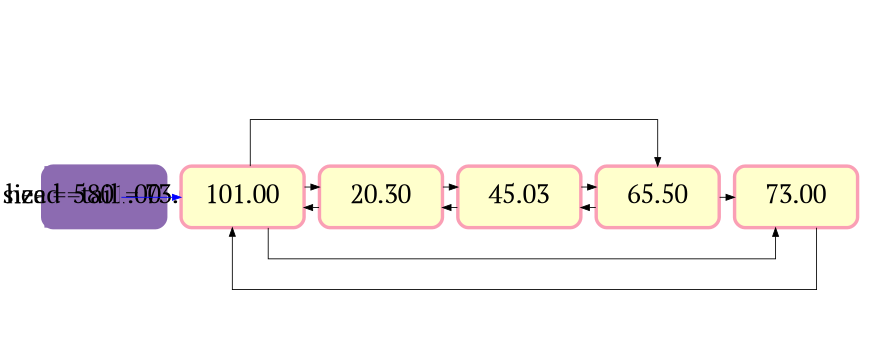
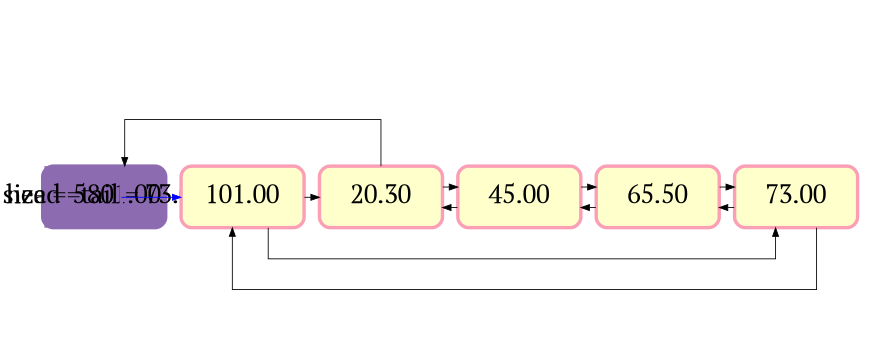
edge "101.00" -> "65.50": now "73.00" -> "65.50"
node "45.03": label "45.03" -> "45.00"
edge "20.30" -> "101.00": now "20.30" -> "size = 5"
